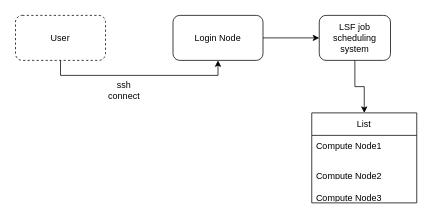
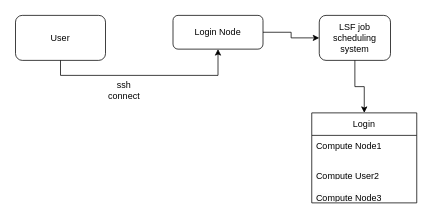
node "User": style dashed -> solid
node "Login Node": size 90x45 -> 90x34
node "List": label "List" -> "Login"
node "Compute Node2": label "Compute Node2" -> "Compute User2"
